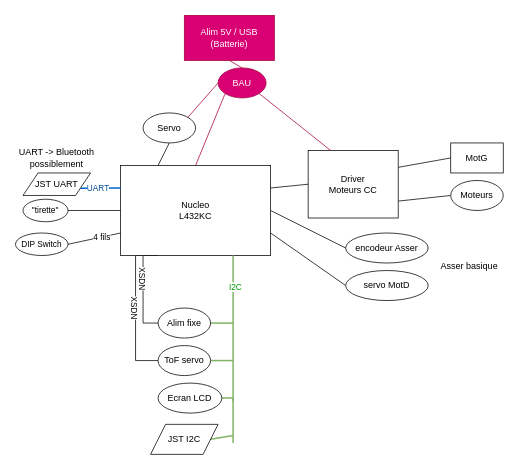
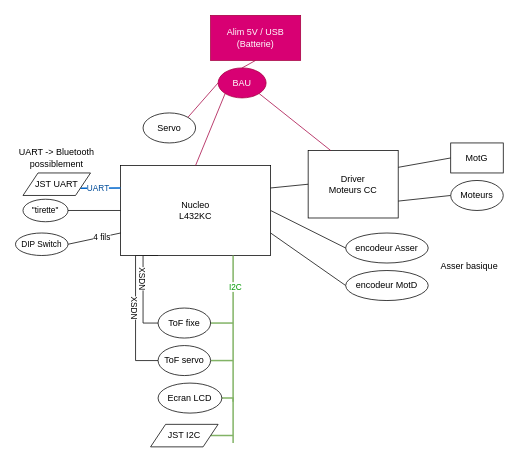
node "Alim 5V / USB (Batterie)": moved (229, 38) -> (255, 38)
edge "Servo" -- "Nucleo L432KC": removed
node "servo MotD": label "servo MotD" -> "encodeur MotD"
node "Alim fixe": label "Alim fixe" -> "ToF fixe"
node "JST I2C": size 68x30 -> 68x23
